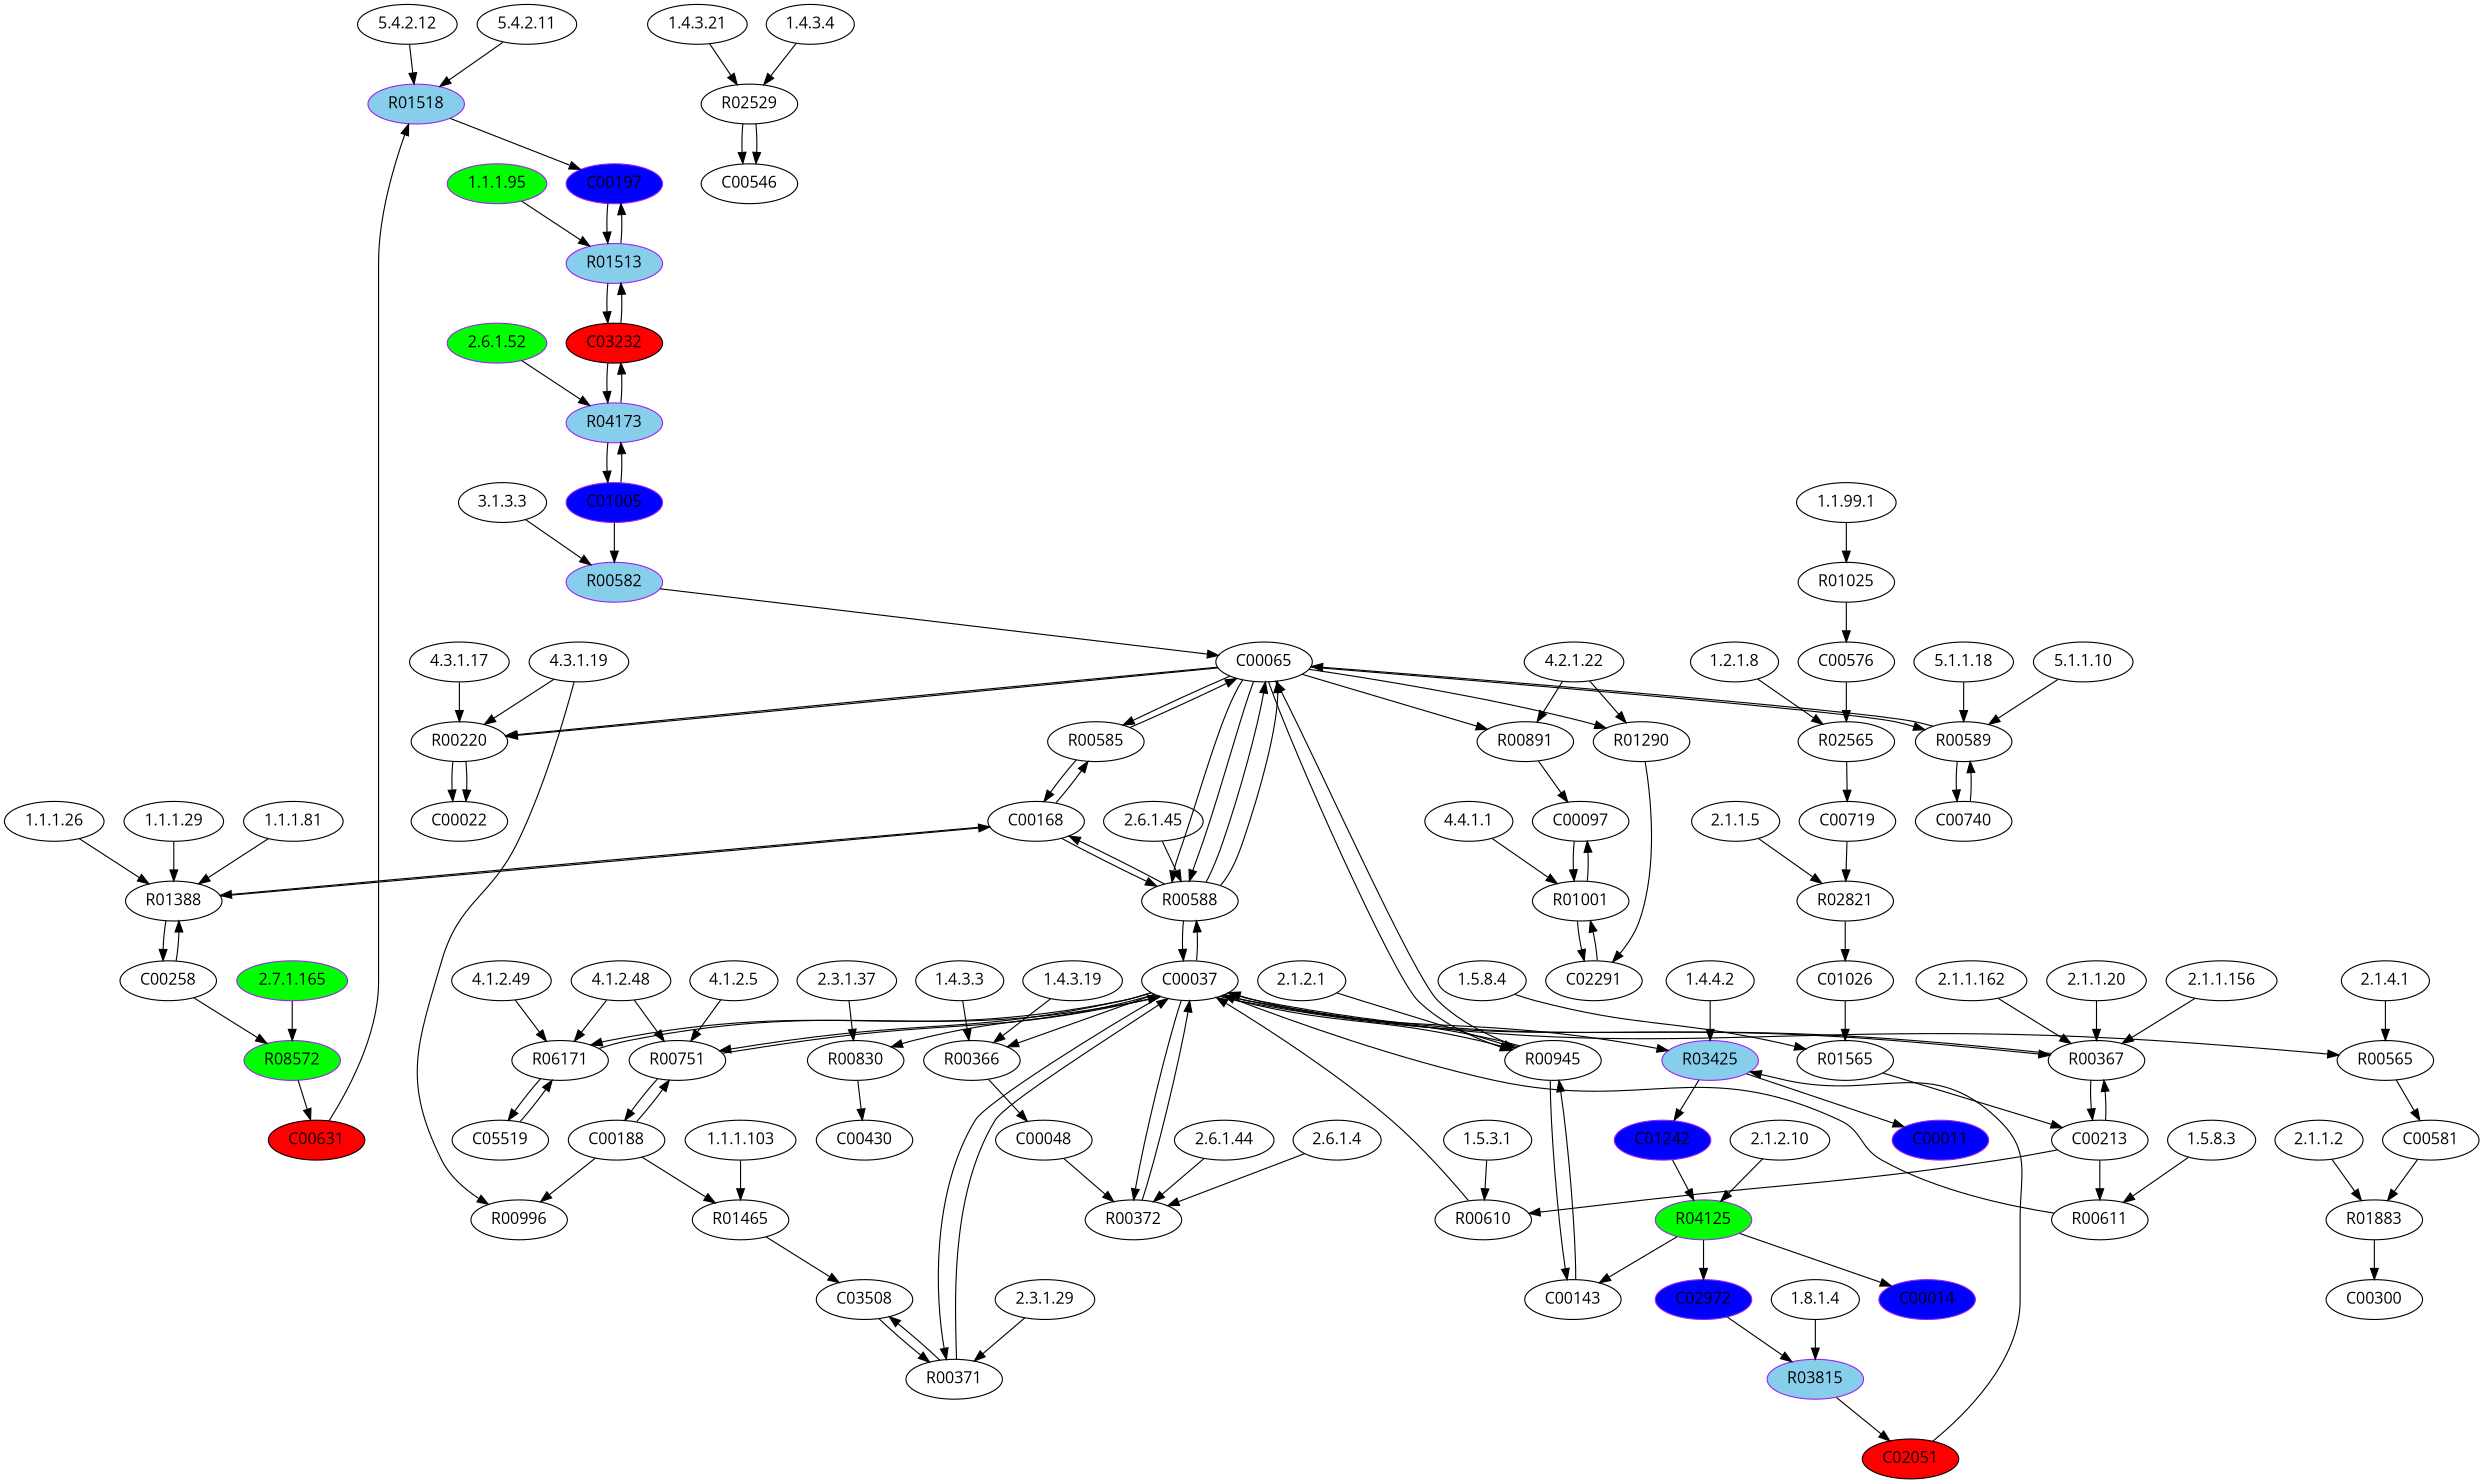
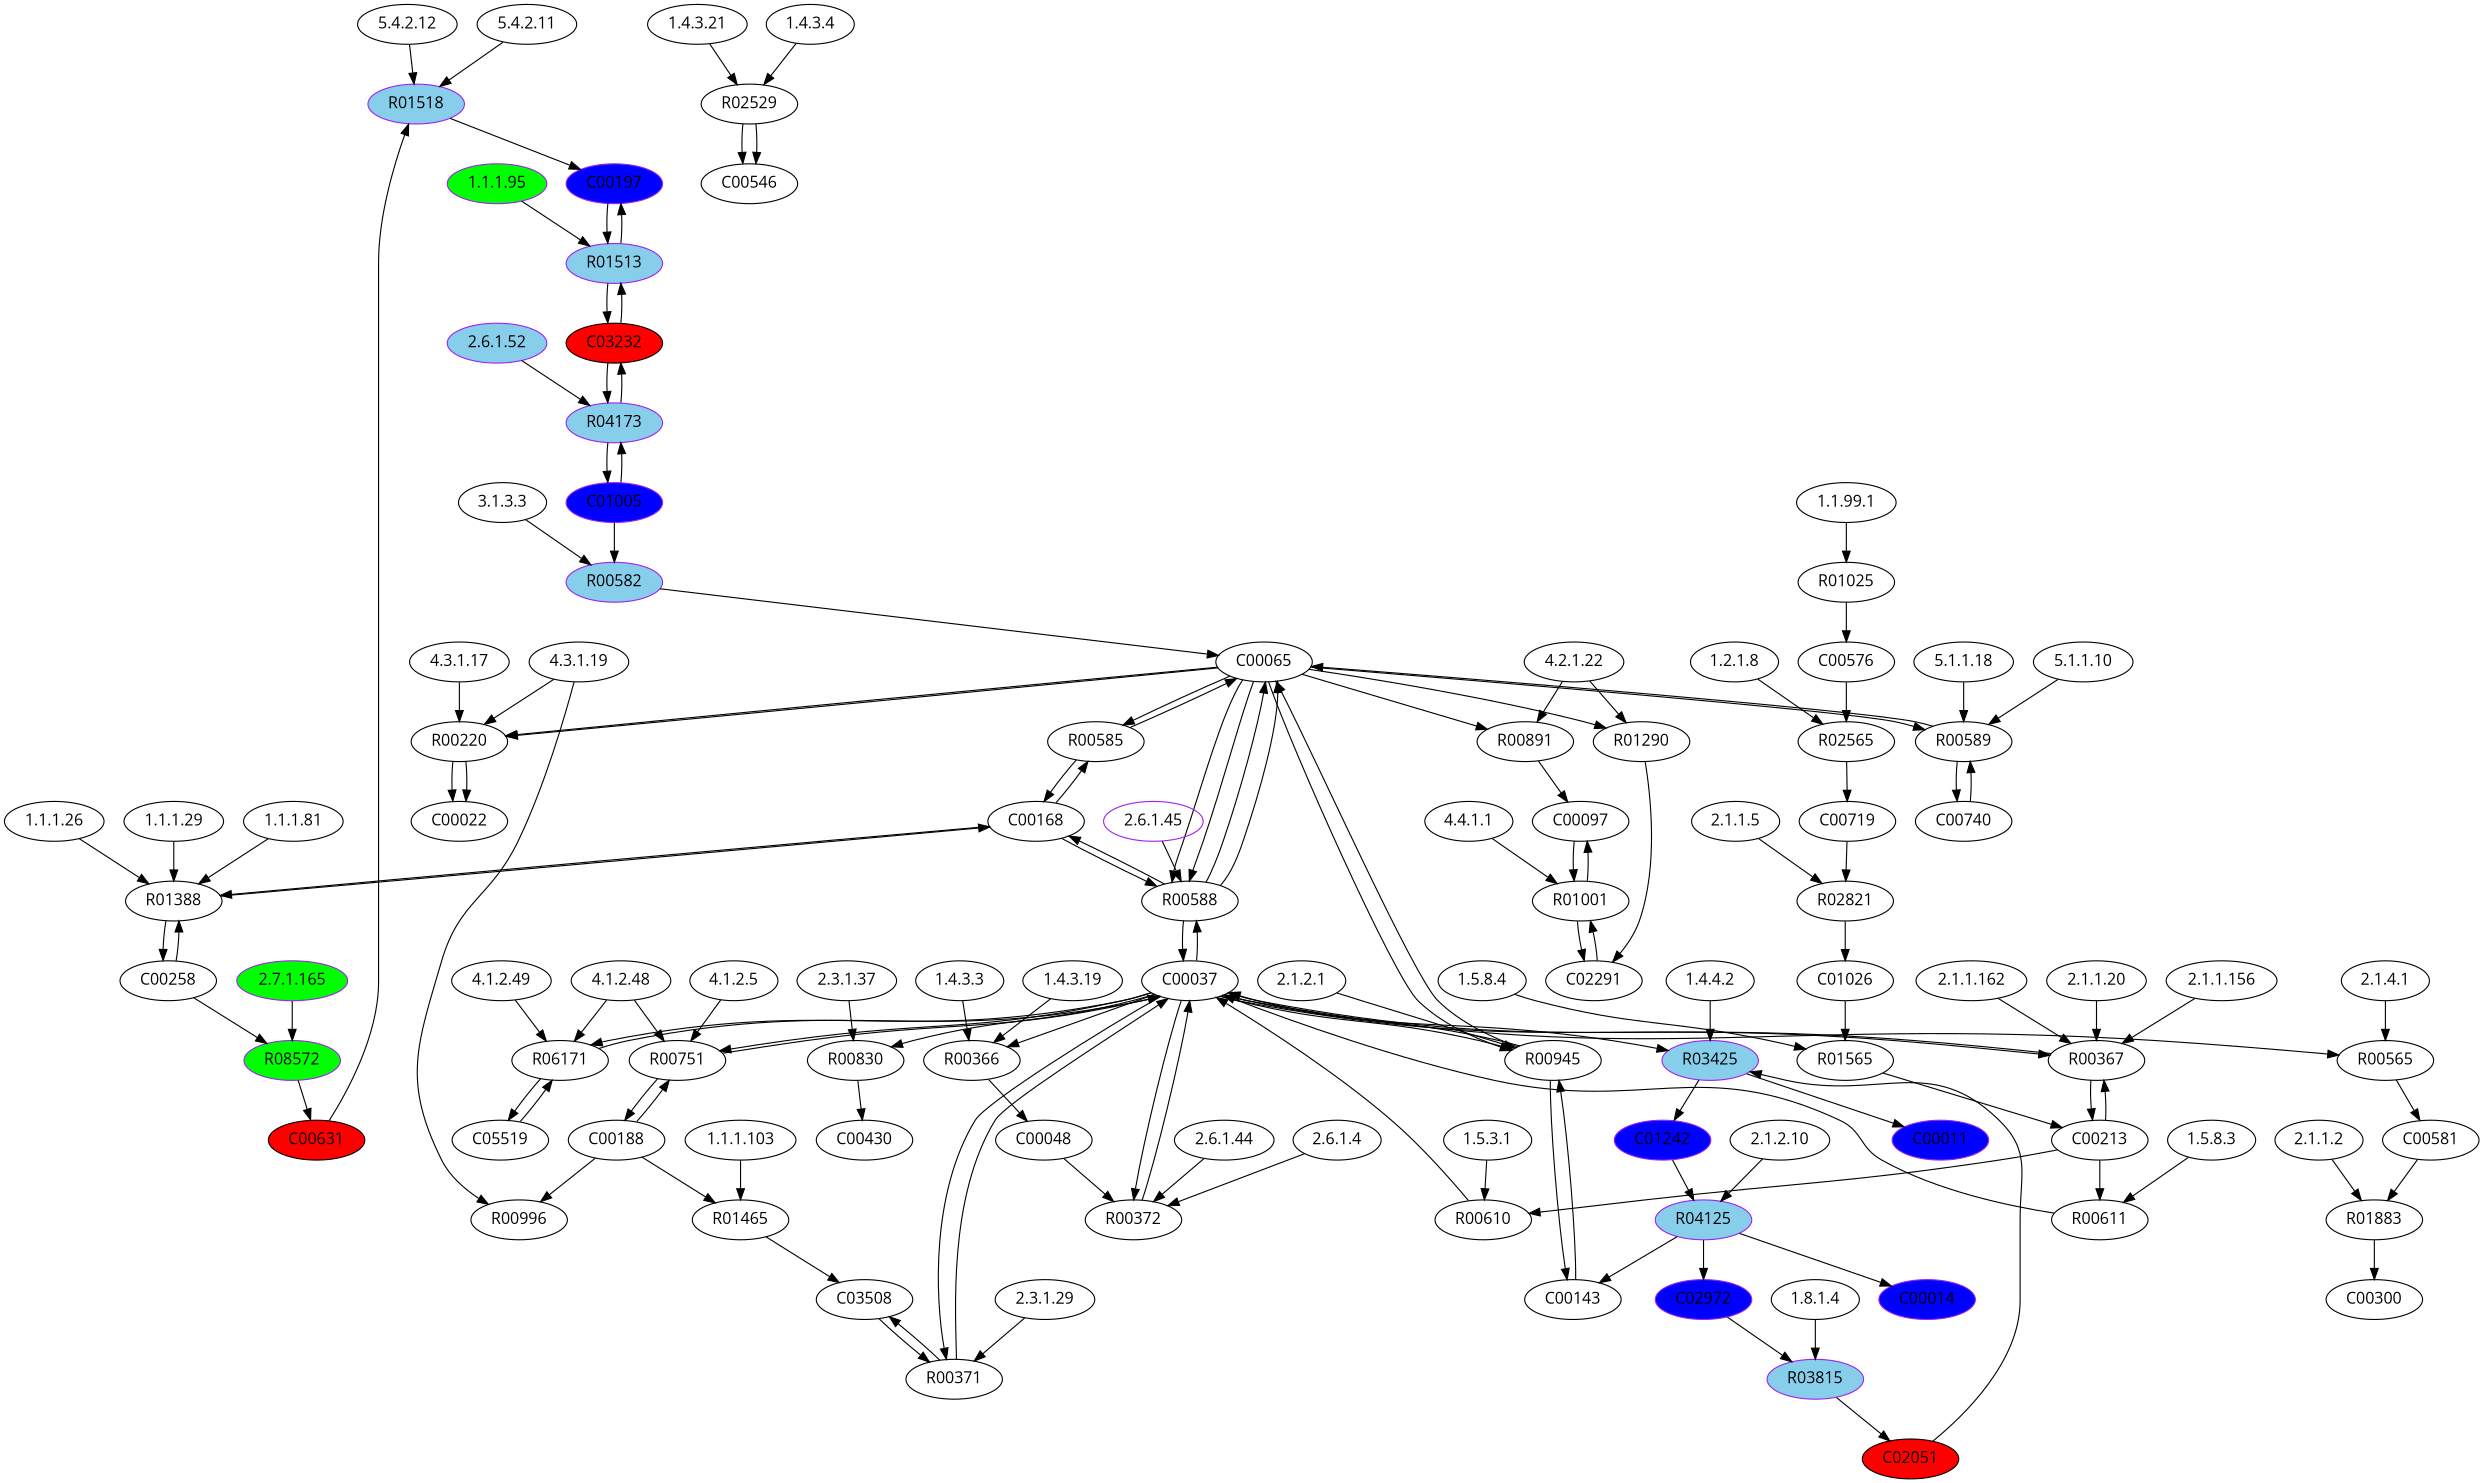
node "2.6.1.52": fillcolor green -> skyblue
node "2.6.1.45": color black -> purple
node "R04125": fillcolor green -> skyblue
